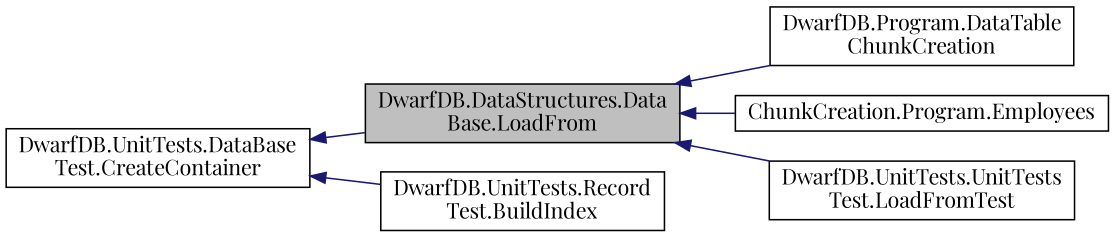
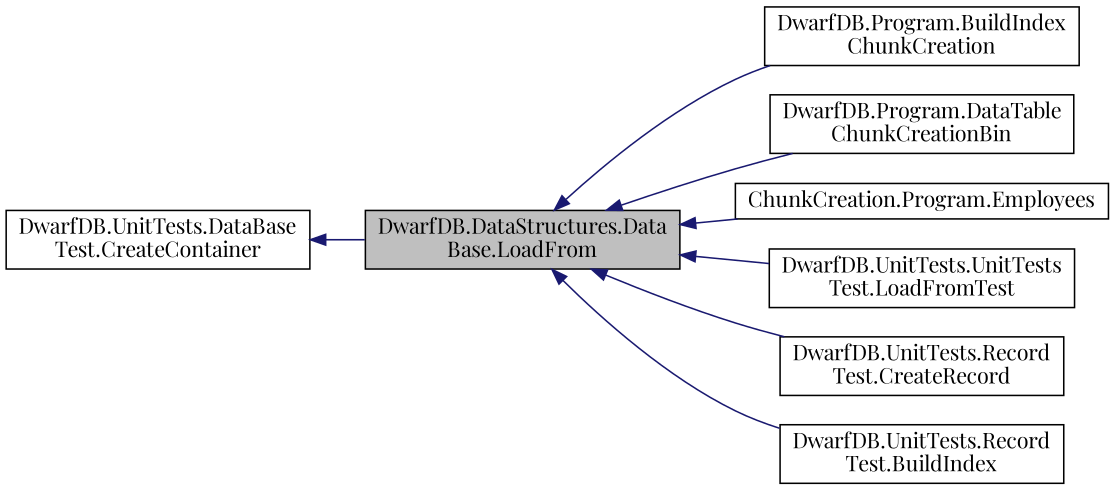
node "DwarfDB.Program.DataTable ChunkCreation": label "DwarfDB.Program.DataTable ChunkCreation" -> "DwarfDB.Program.BuildIndex ChunkCreation"
node "DwarfDB.Program.DataTable ChunkCreationBin": added
edge "DwarfDB.UnitTests.Record Test.BuildIndex" -> "DwarfDB.UnitTests.DataBase Test.CreateContainer": now "DwarfDB.UnitTests.Record Test.BuildIndex" -> "DwarfDB.DataStructures.Data Base.LoadFrom"
node "DwarfDB.UnitTests.Record Test.CreateRecord": added
